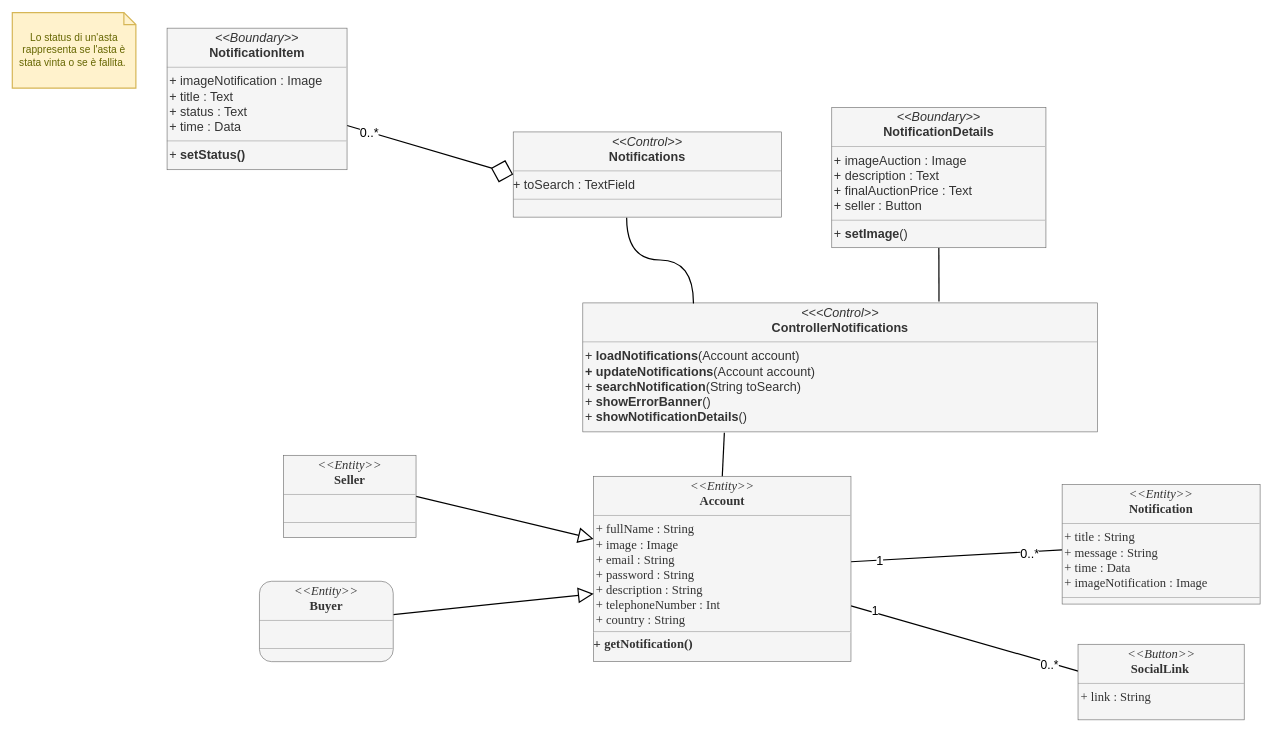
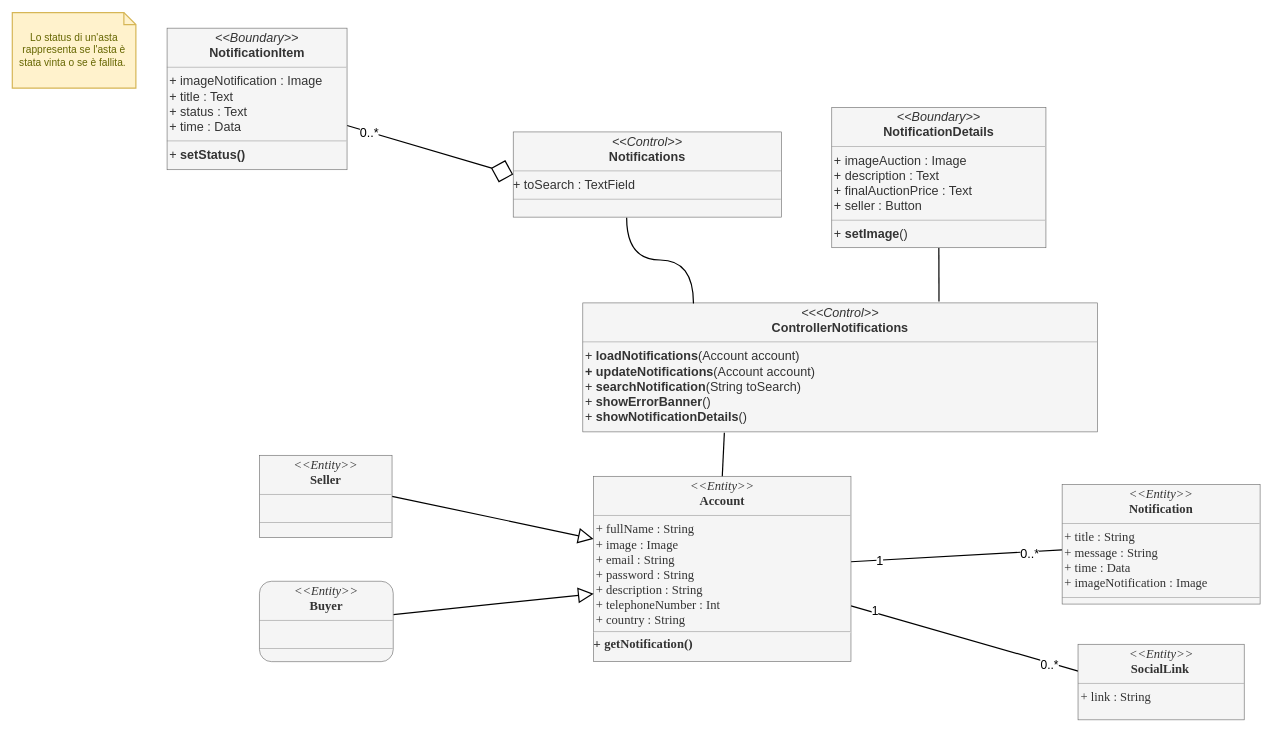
node "<<Entity>> Seller": moved (350, 496) -> (326, 496)
node "<<Button>> SocialLink + link : String": label "<<Button>> SocialLink + link : String" -> "<<Entity>> SocialLink + link : String"
